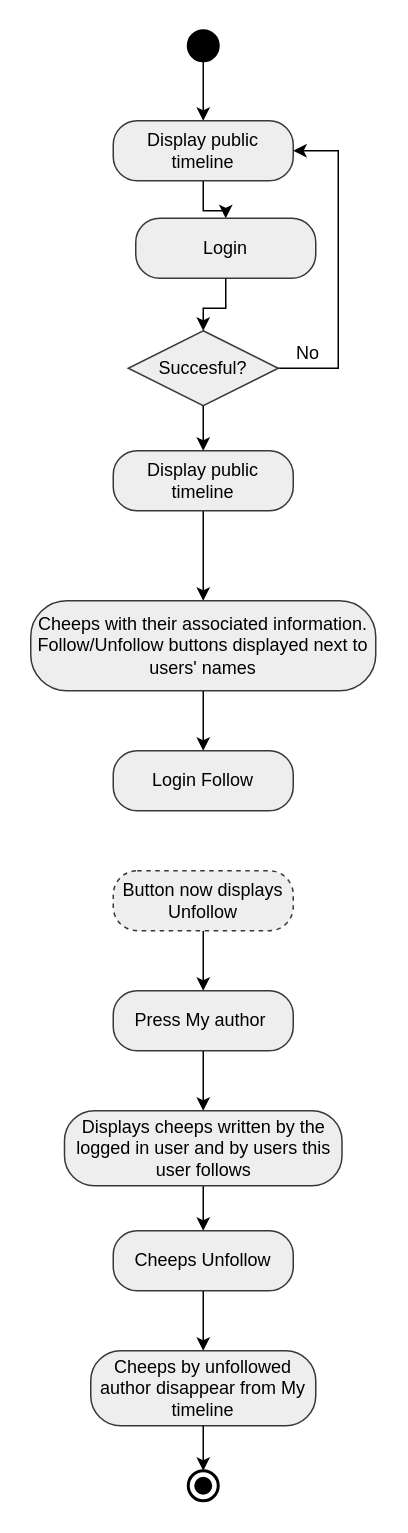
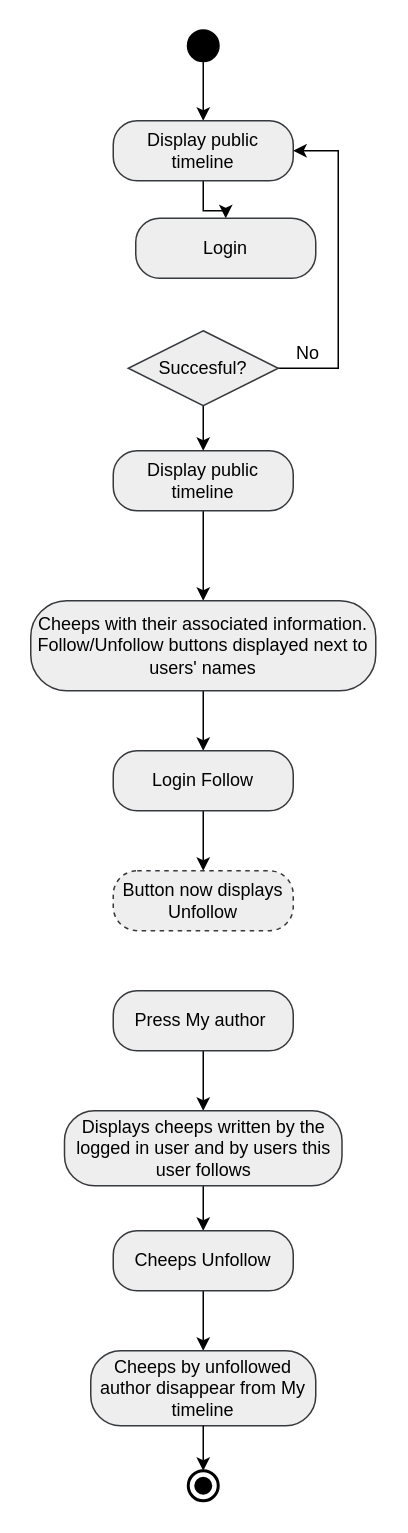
edge "Login" -> "Succesful?": removed
edge "Login Follow" -> "Button now displays Unfollow": added
edge "Button now displays Unfollow" -> "Press My author": removed
